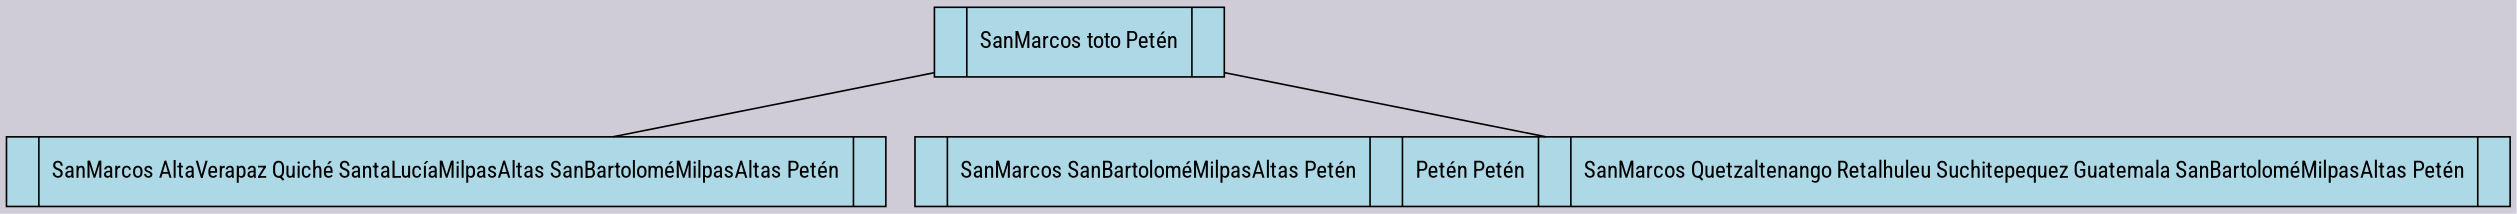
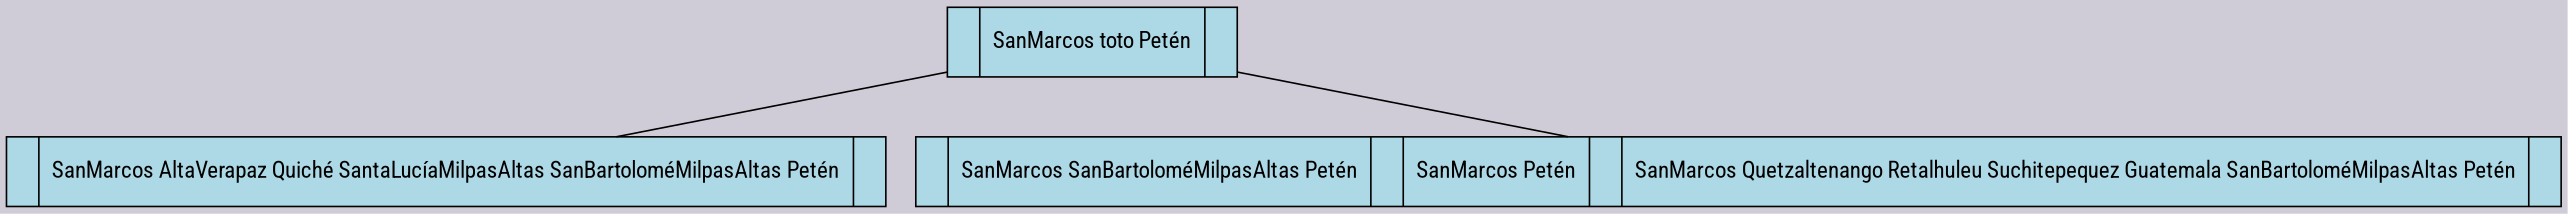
node "SanMarcos SanBartoloméMilpasAltas Petén": text "Petén Petén" -> "SanMarcos Petén"
